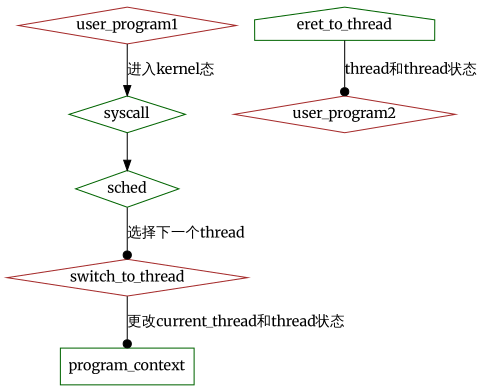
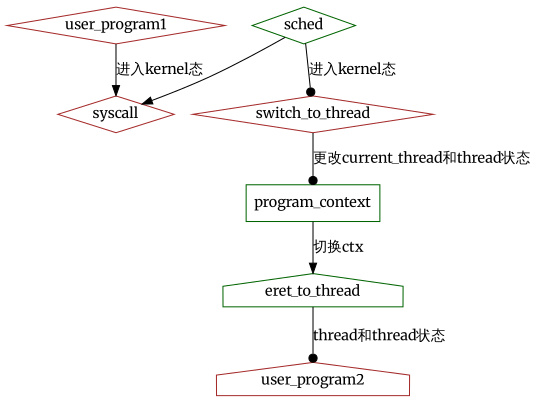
node "syscall": color darkgreen -> brown
node "user_program2": shape diamond -> house
edge "syscall" -> "sched": reversed
edge "sched" -> "switch_to_thread": label "选择下一个thread" -> "进入kernel态"
edge "program_context" -> "eret_to_thread": added, label "切换ctx"
